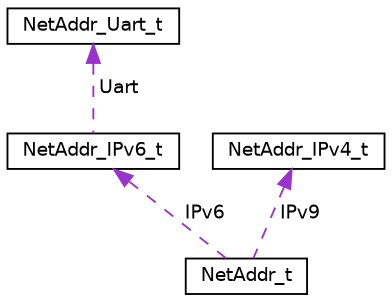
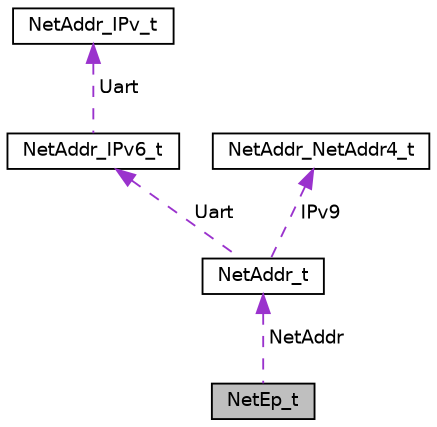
node "NetAddr_Uart_t": label "NetAddr_Uart_t" -> "NetAddr_IPv_t"
node "NetAddr_IPv4_t": label "NetAddr_IPv4_t" -> "NetAddr_NetAddr4_t"
edge "NetAddr_t" -> "NetAddr_IPv6_t": label " IPv6" -> " Uart"
node "NetEp_t": added
